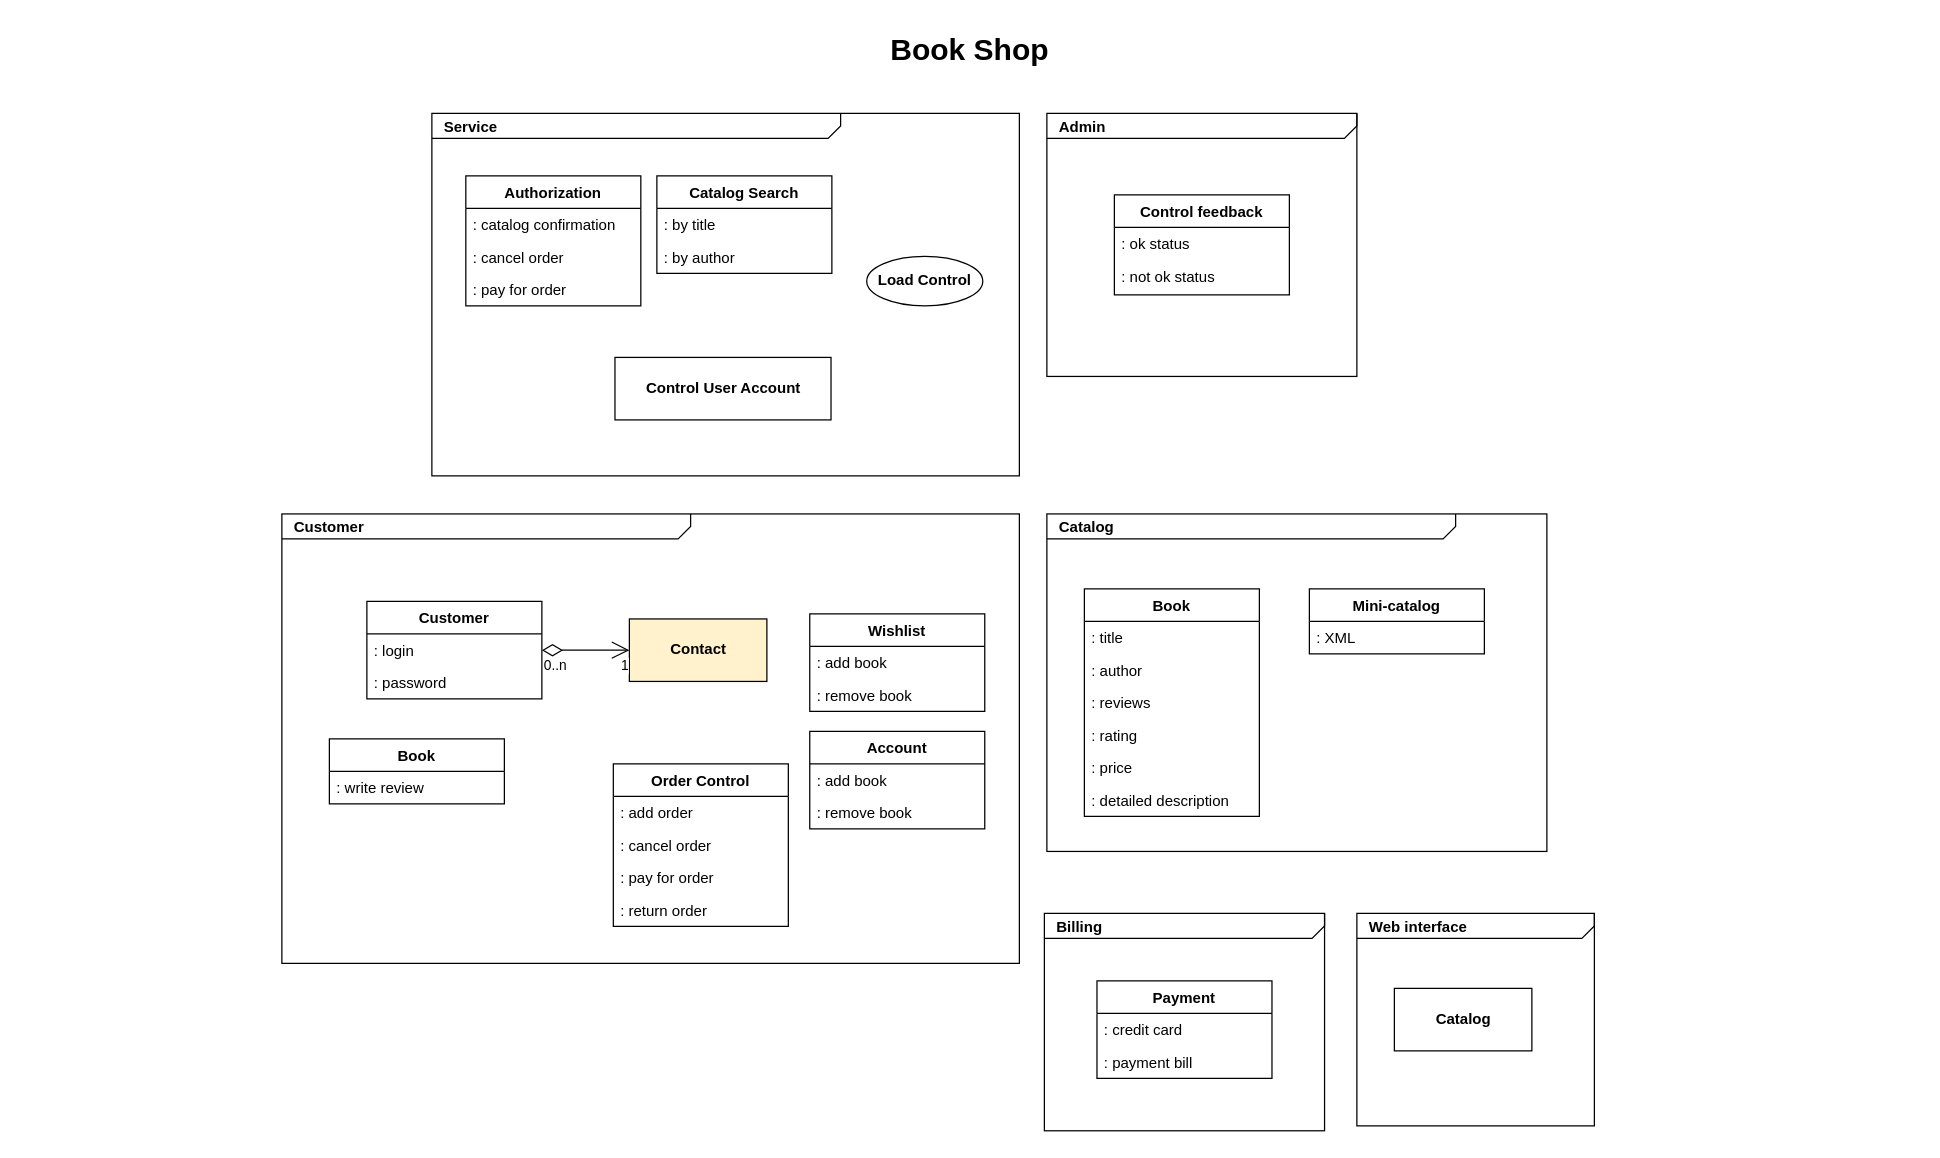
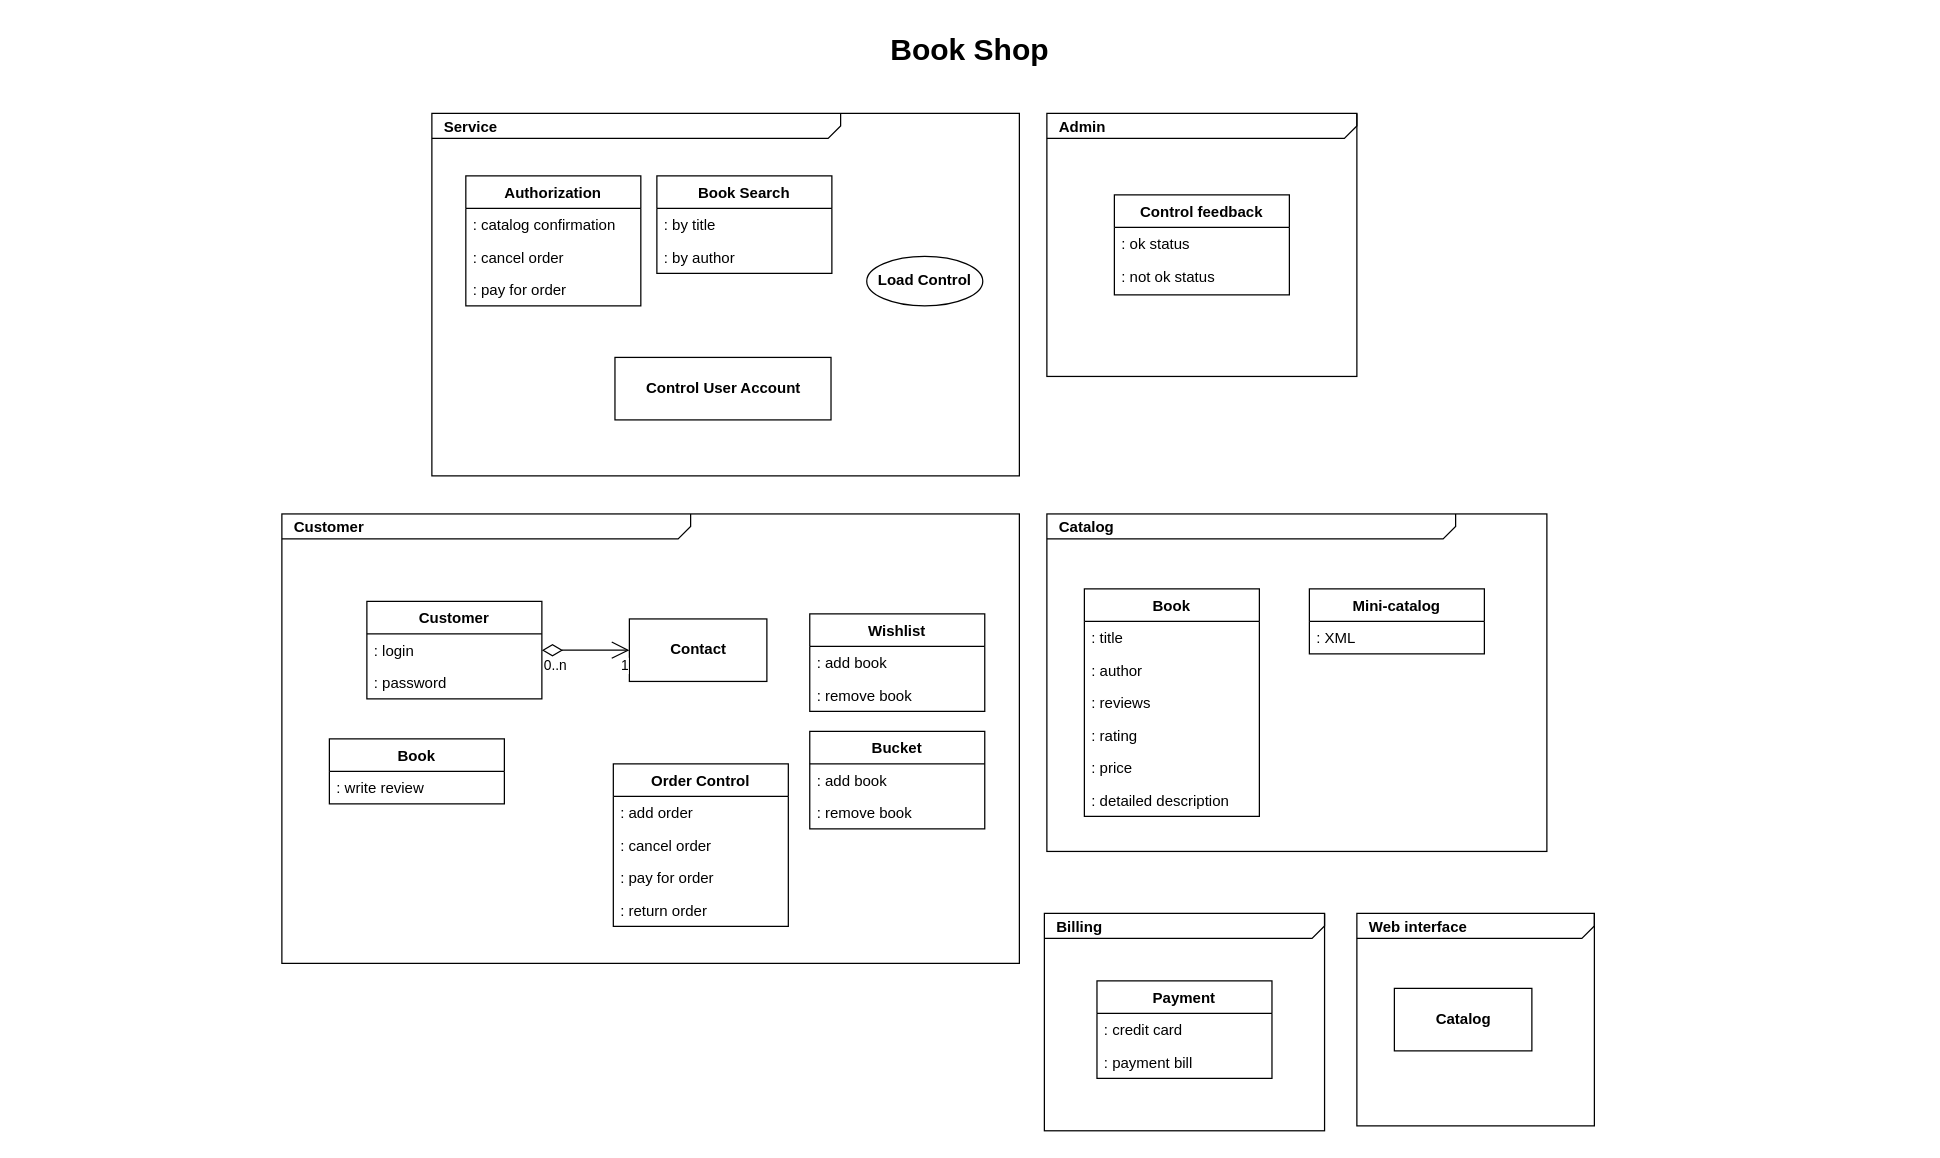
node "Catalog Search": label "Catalog Search" -> "Book Search"
node "Contact": fillcolor #fff2cc -> #ffffff
node "Account": label "Account" -> "Bucket"
